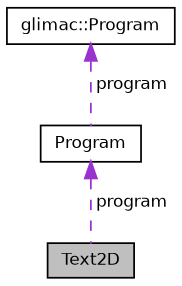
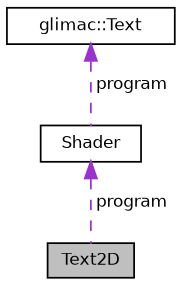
node "glimac::Program": label "glimac::Program" -> "glimac::Text"
node "Program": label "Program" -> "Shader"
